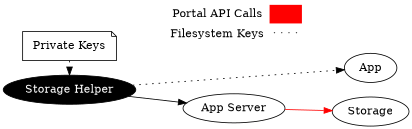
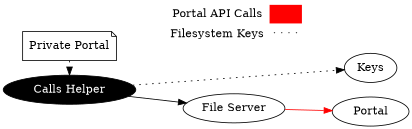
node "Private Keys": label "Private Keys" -> "Private Portal"
node "App": label "App" -> "Keys"
node "Storage Helper": label "Storage Helper" -> "Calls Helper"
node "App Server": label "App Server" -> "File Server"
node "Storage": label "Storage" -> "Portal"
